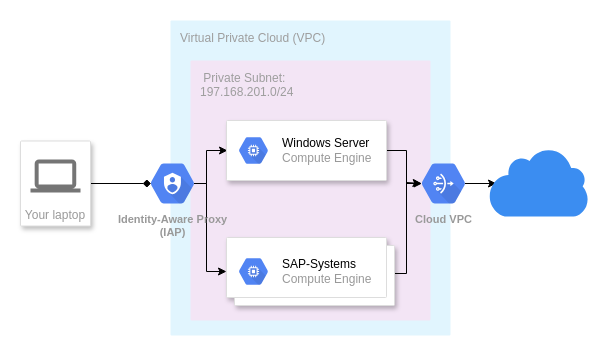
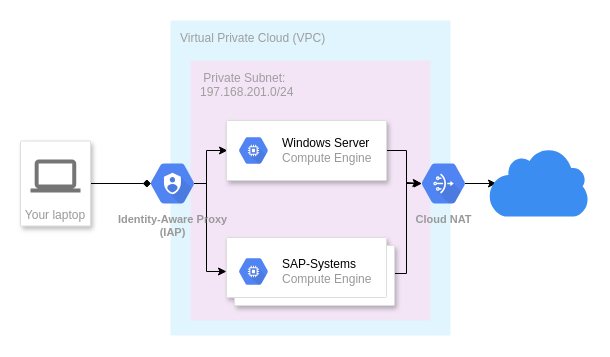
node "Cloud VPC": label "Cloud VPC" -> "Cloud NAT"
